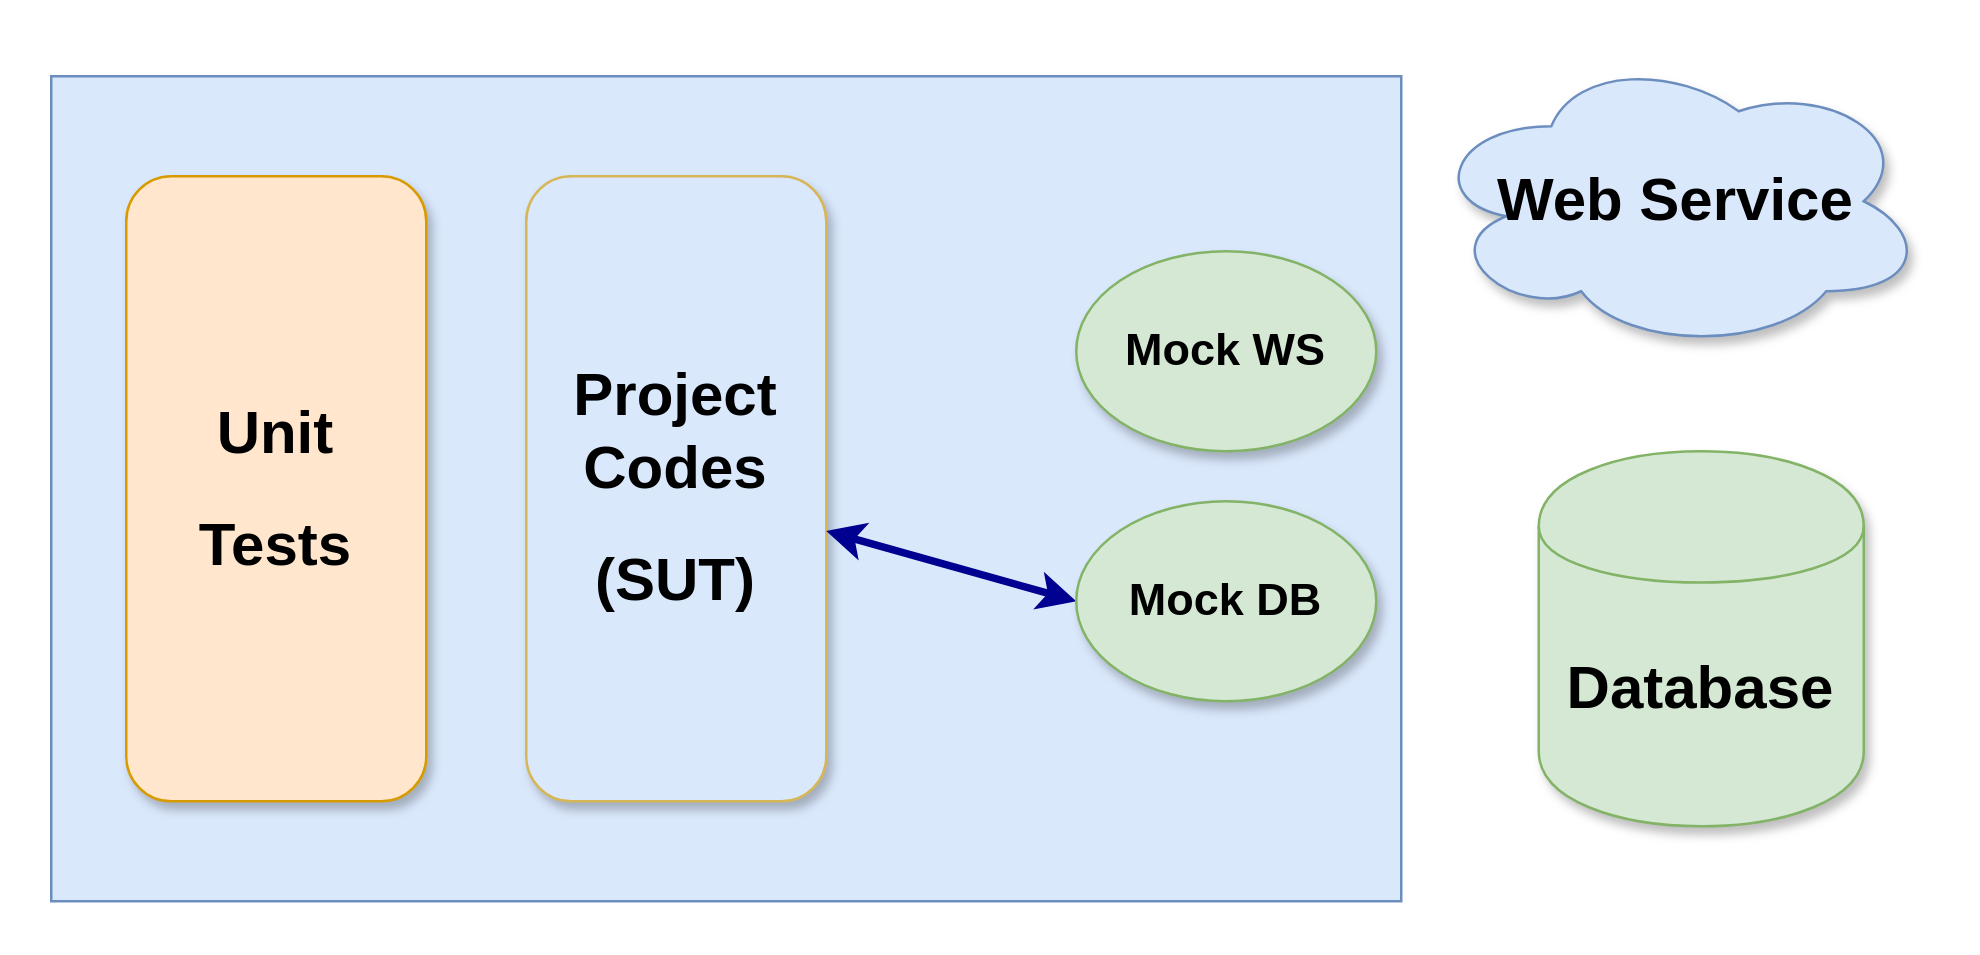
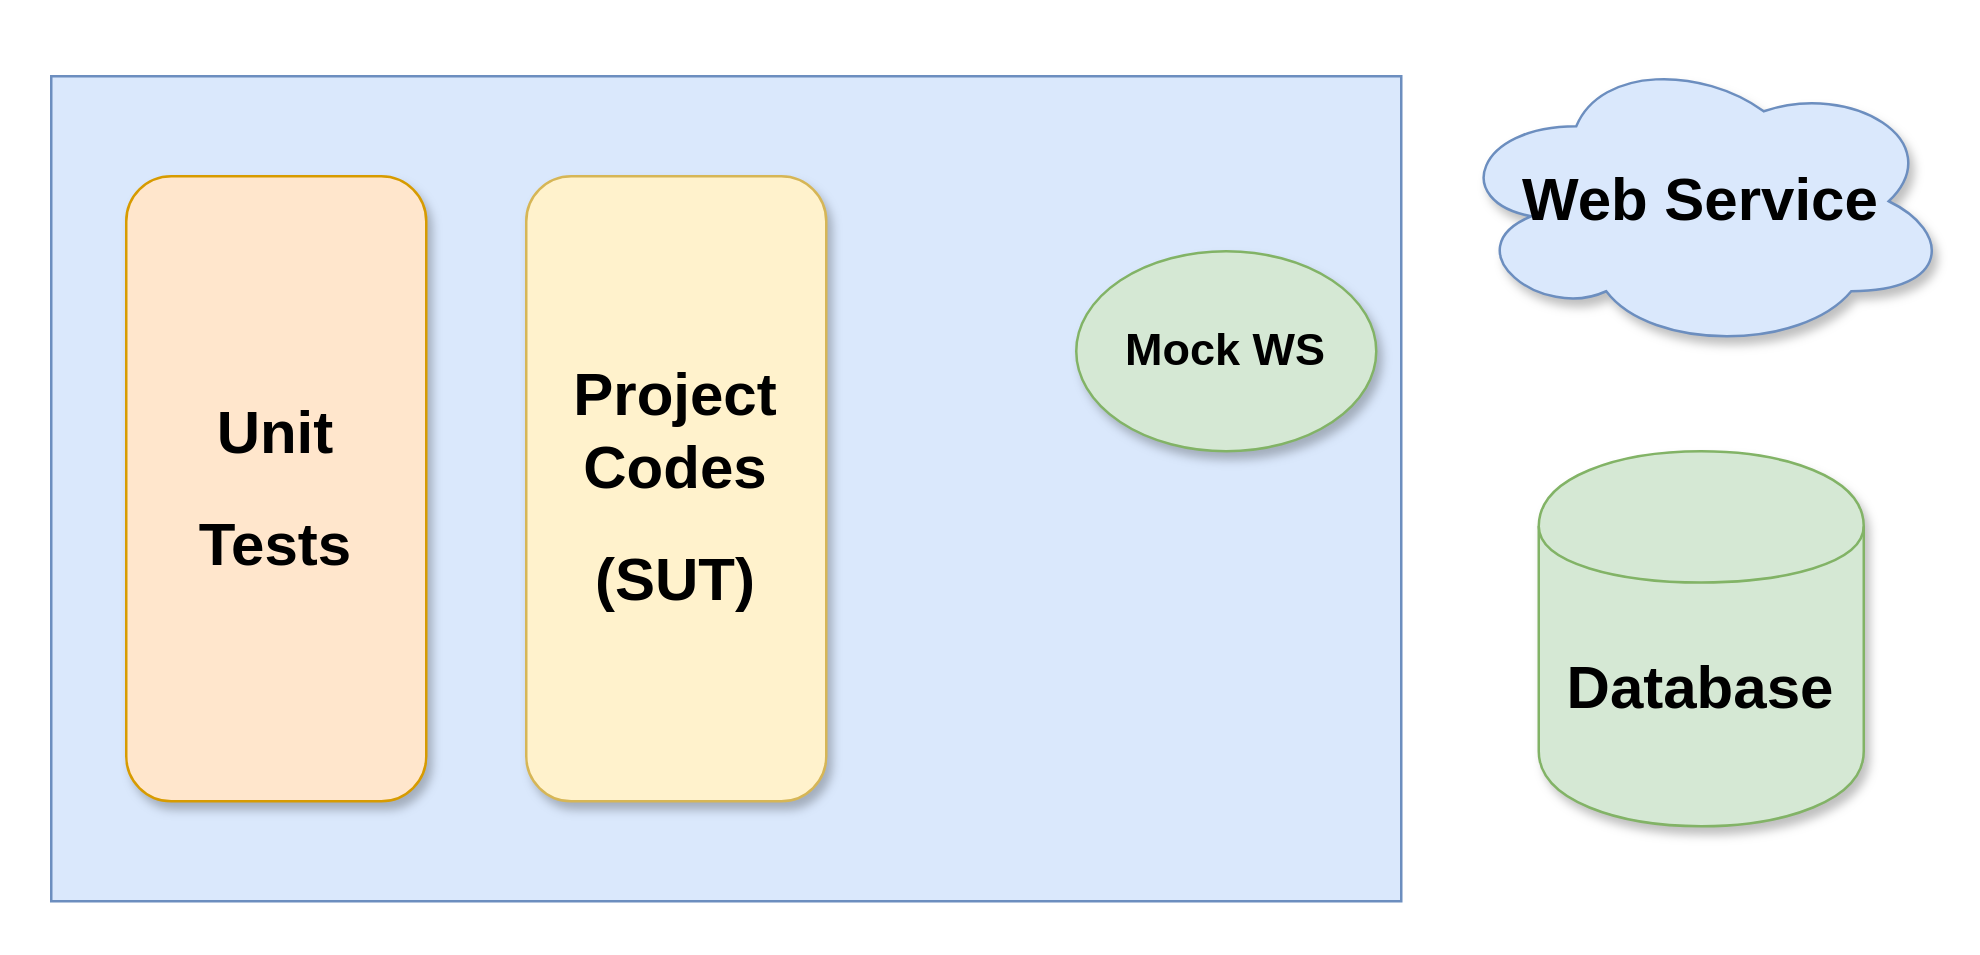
node "Web Service": moved (1676, 201) -> (1701, 201)
node "Project Codes(SUT)": fillcolor #dae8fc -> #fff2cc
edge "Project Codes(SUT)" -- "Mock DB": removed
node "Mock DB": removed
